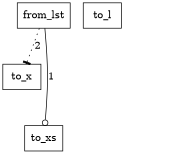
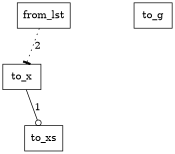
node "to_l": removed
node "to_g": added
edge "from_lst" -> "to_xs": now "to_x" -> "to_xs"
